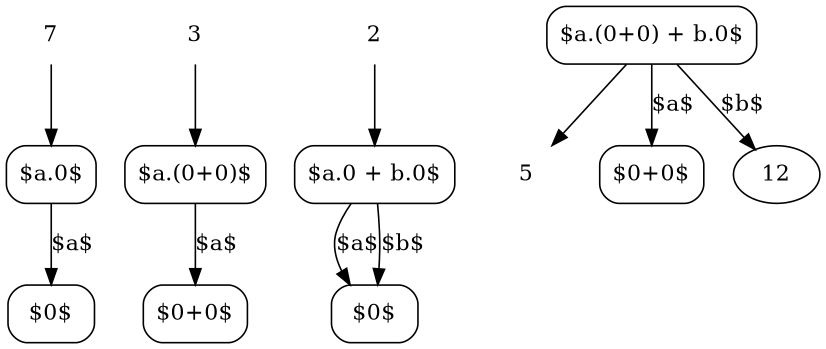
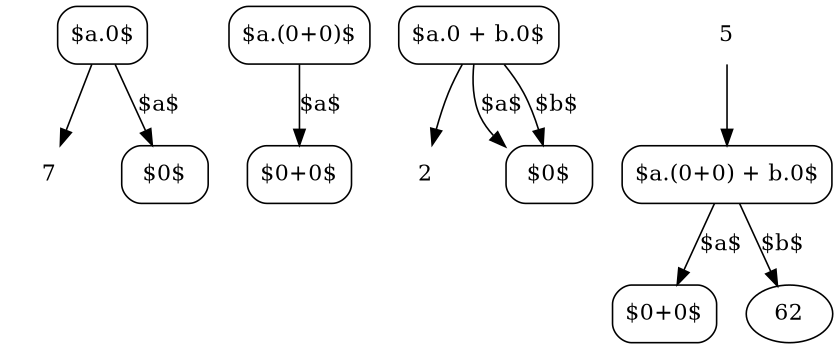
node "3": removed
edge "7" -> "$a.0$": reversed
edge "2" -> "$a.0 + b.0$": reversed
edge "$a.(0+0) + b.0$" -> "5": reversed
node "12": label "12" -> "62"
